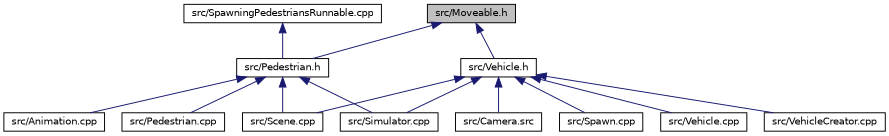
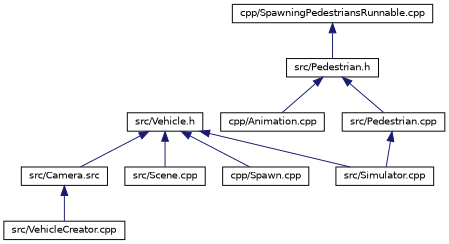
node "src/SpawningPedestriansRunnable.cpp": label "src/SpawningPedestriansRunnable.cpp" -> "cpp/SpawningPedestriansRunnable.cpp"
node "src/Moveable.h": removed
edge "src/VehicleCreator.cpp" -> "src/Vehicle.h": now "src/VehicleCreator.cpp" -> "src/Camera.src"
edge "src/Simulator.cpp" -> "src/Pedestrian.h": now "src/Simulator.cpp" -> "src/Pedestrian.cpp"
edge "src/Scene.cpp" -> "src/Pedestrian.h": removed
node "src/Animation.cpp": label "src/Animation.cpp" -> "cpp/Animation.cpp"
node "src/Spawn.cpp": label "src/Spawn.cpp" -> "cpp/Spawn.cpp"
node "src/Vehicle.cpp": removed
